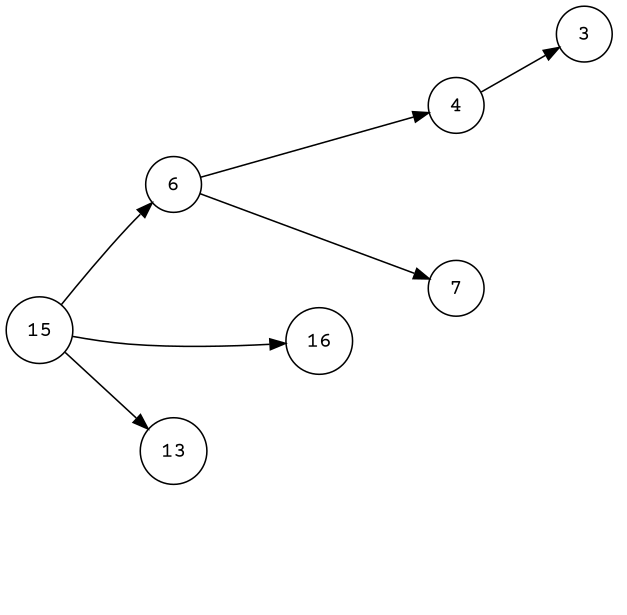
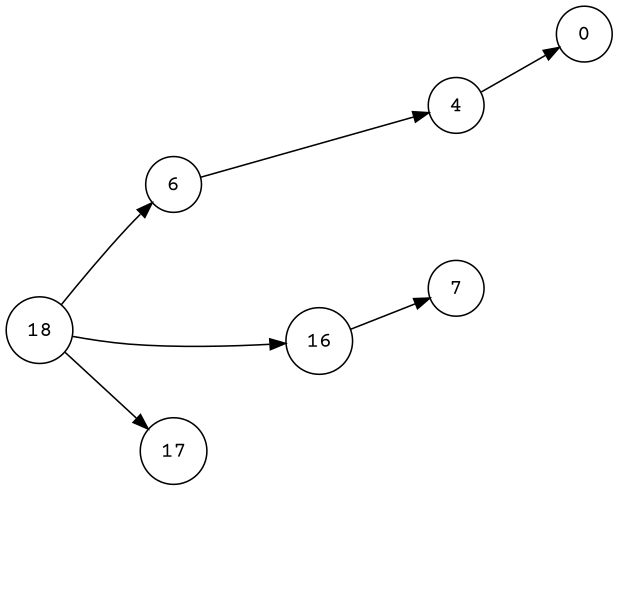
node "3": label "3" -> "0"
edge "6" -> "7": now "16" -> "7"
node "15": label "15" -> "18"
node "13": label "13" -> "17"
